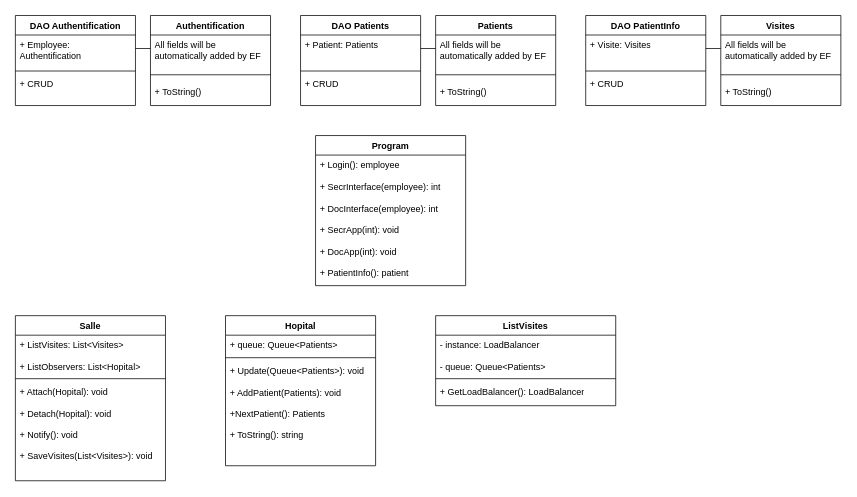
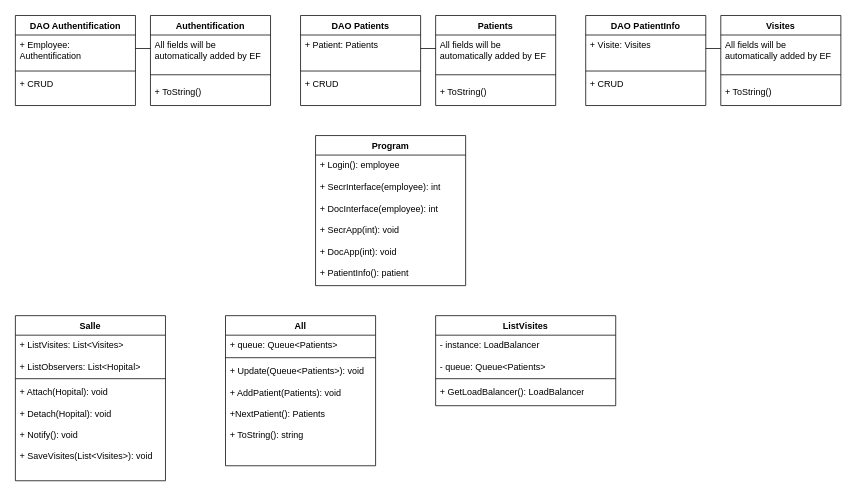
node "Hopital": label "Hopital" -> "All"
